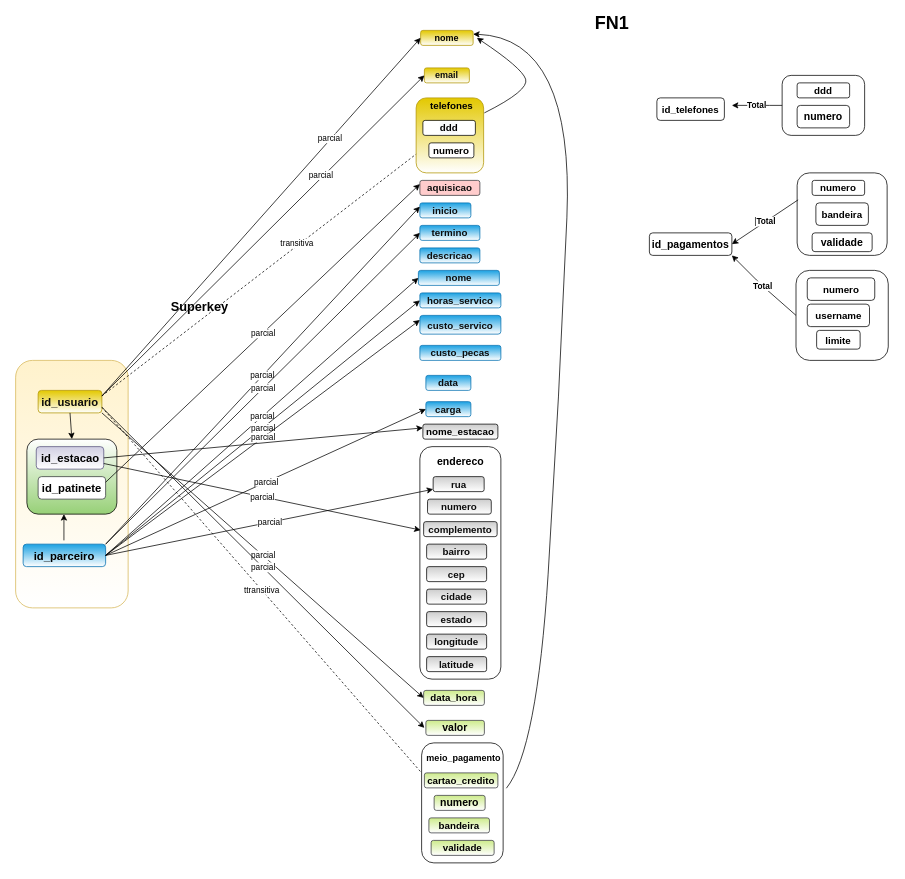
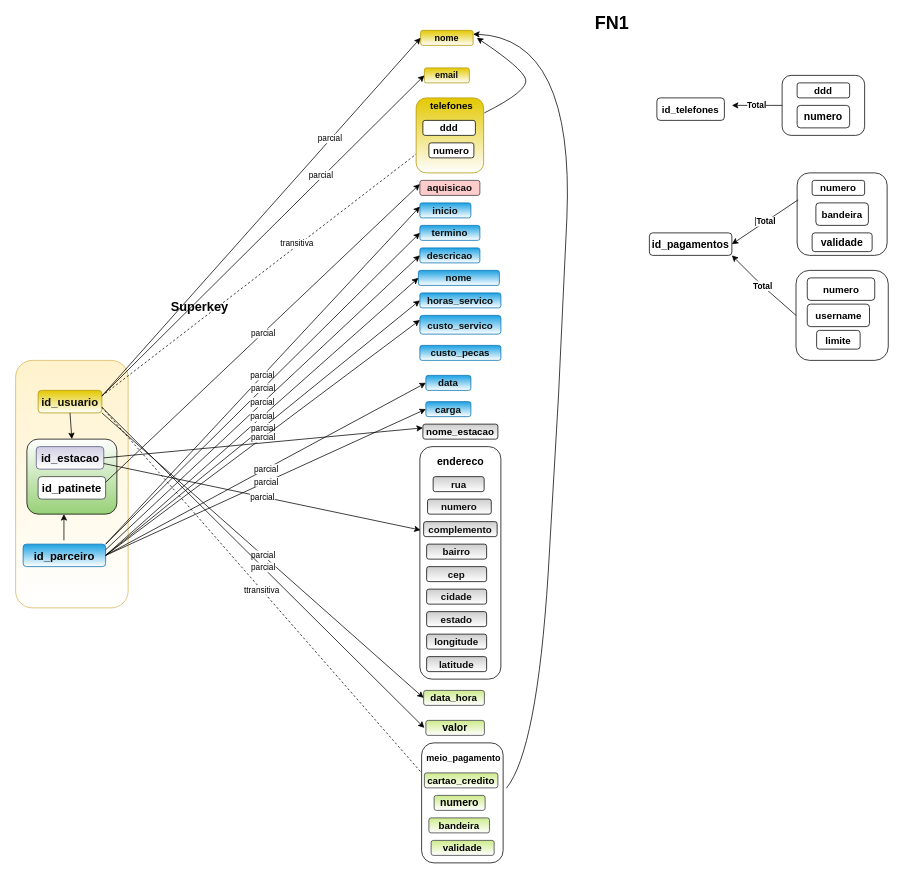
edge "id_parceiro" -> "descricao": added, label "parcial"
edge "id_parceiro" -> "rua": now "id_parceiro" -> "data"
